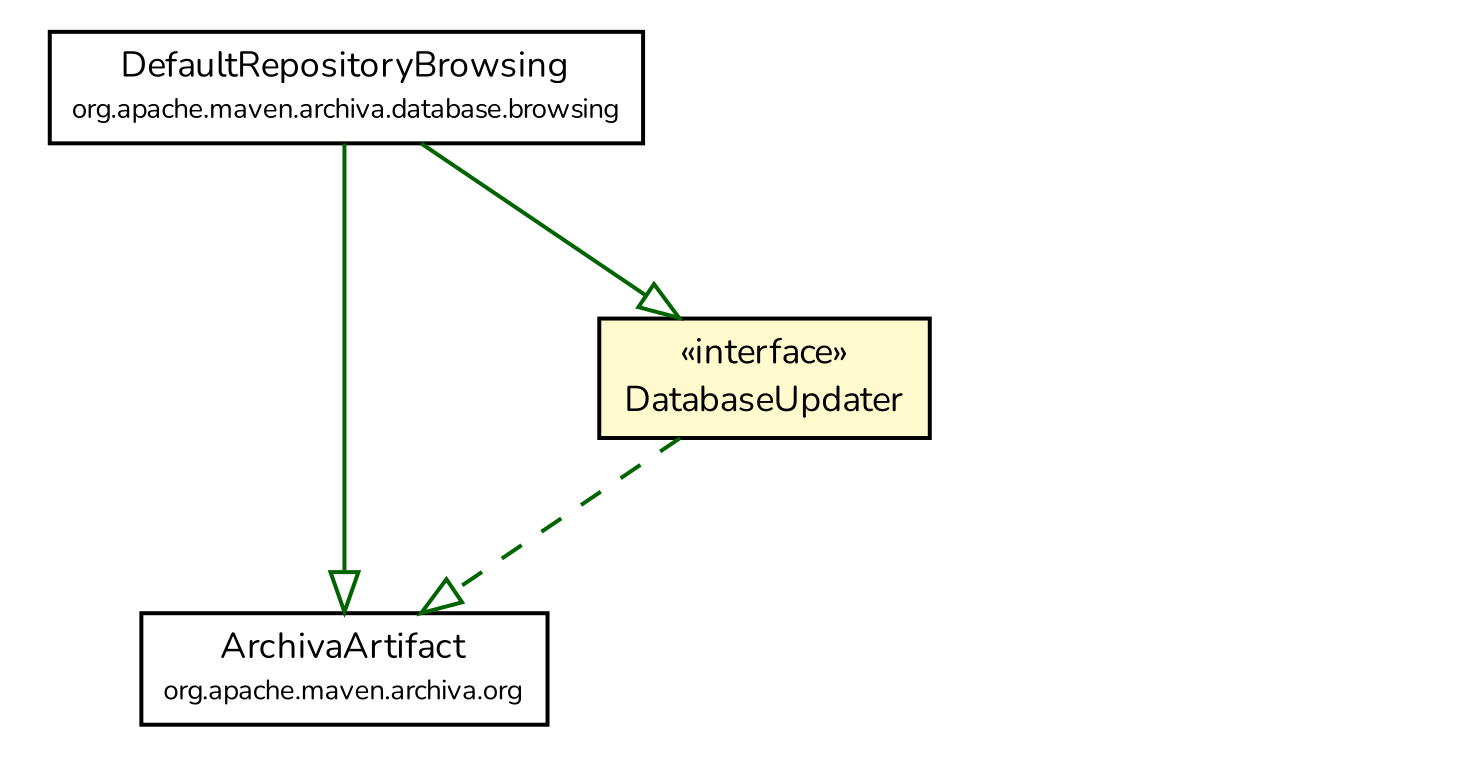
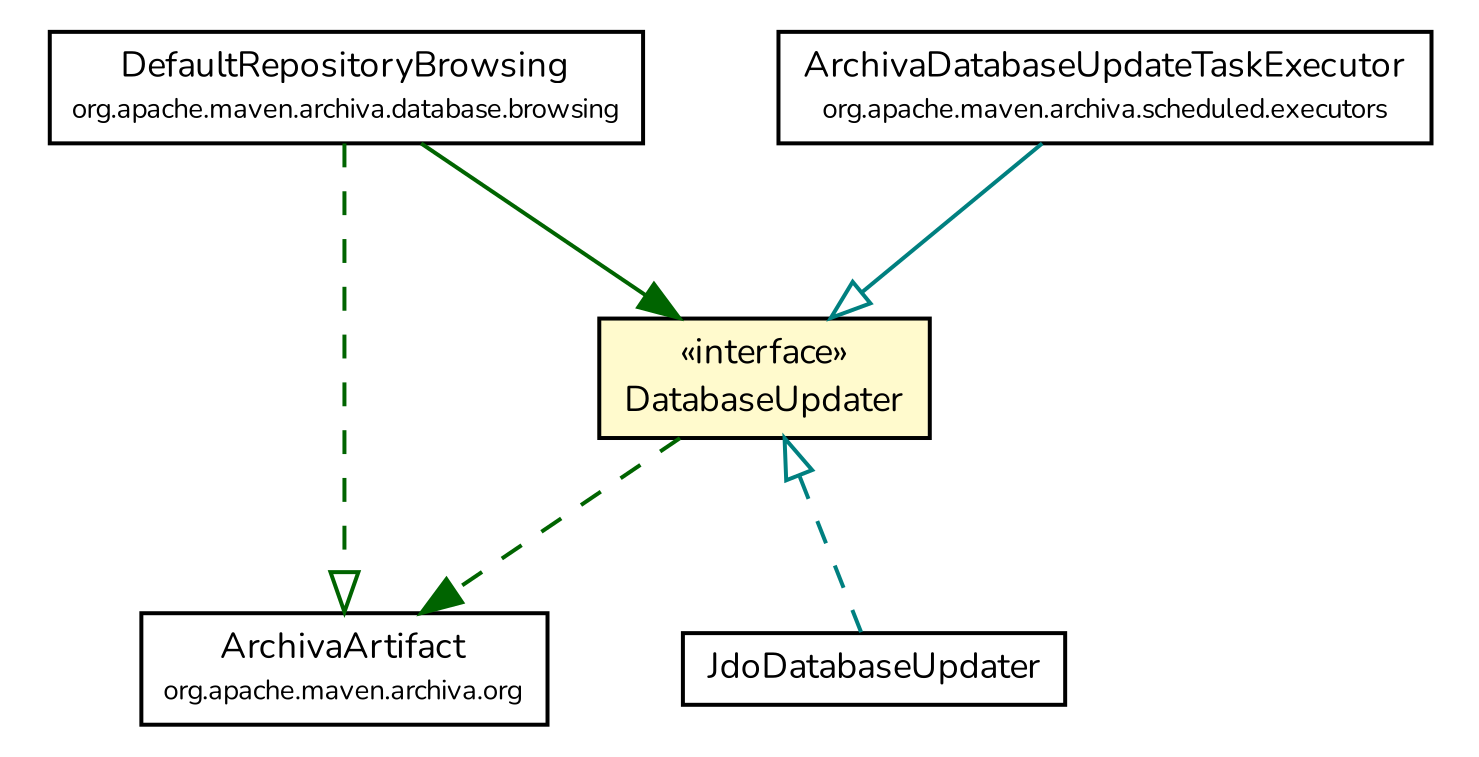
node "ArchivaDatabaseUpdateTaskExecutor": added
edge "DefaultRepositoryBrowsing" -> "DatabaseUpdater": arrowhead onormal -> normal
edge "DefaultRepositoryBrowsing" -> "ArchivaArtifact": style solid -> dashed
edge "DatabaseUpdater" -> "ArchivaArtifact": arrowhead onormal -> normal
node "JdoDatabaseUpdater": added
